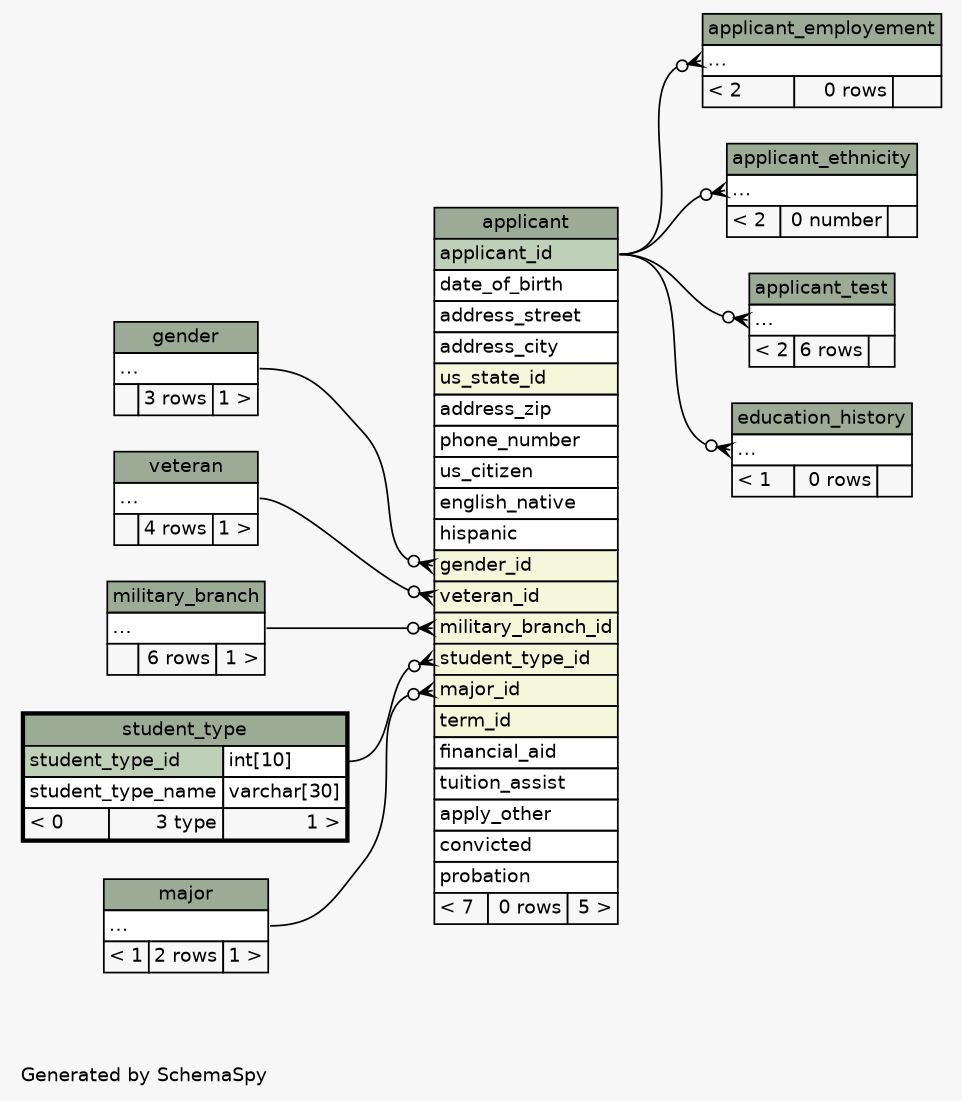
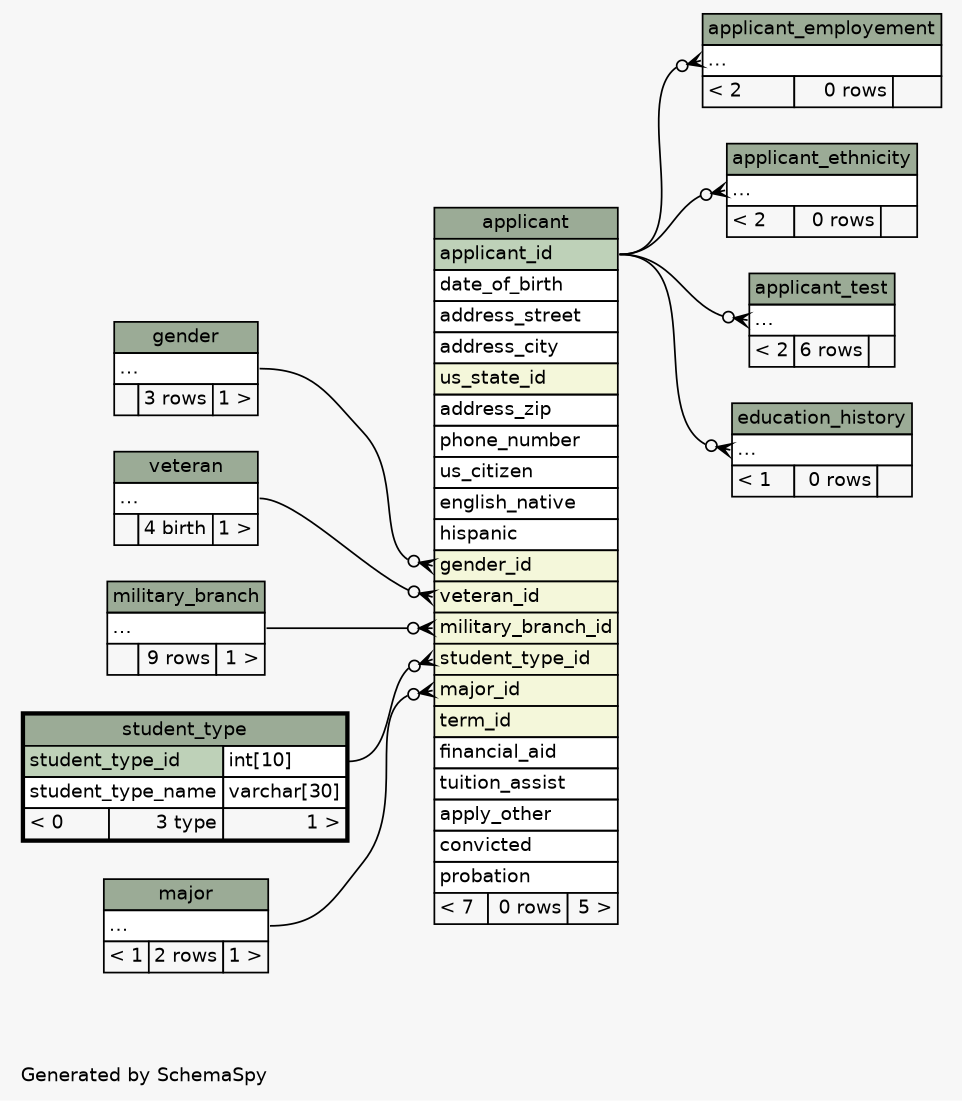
node "applicant_ethnicity": text "0 number" -> "0 rows"
node "veteran": text "4 rows" -> "4 birth"
node "military_branch": text "6 rows" -> "9 rows"
